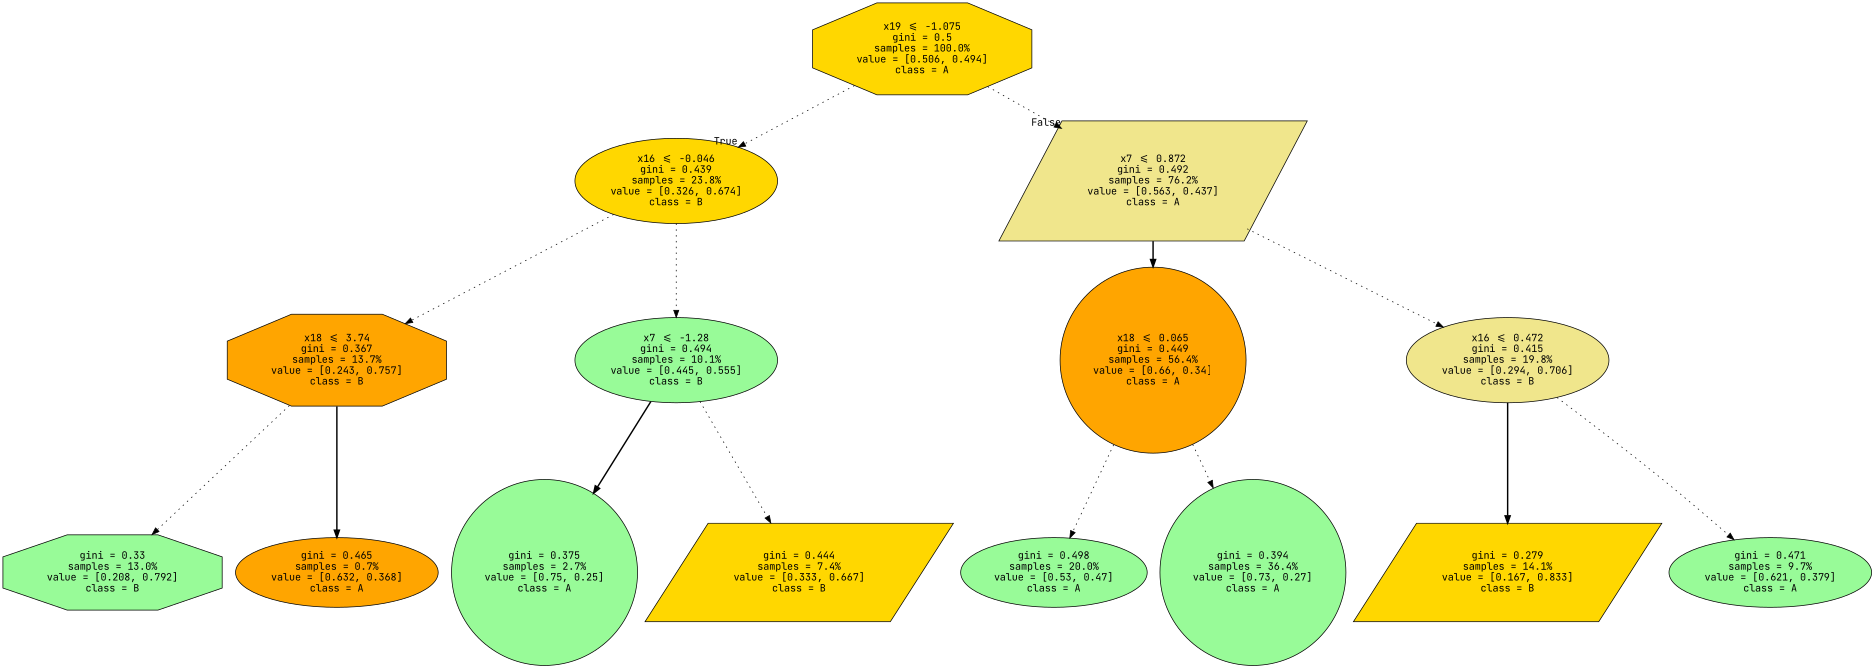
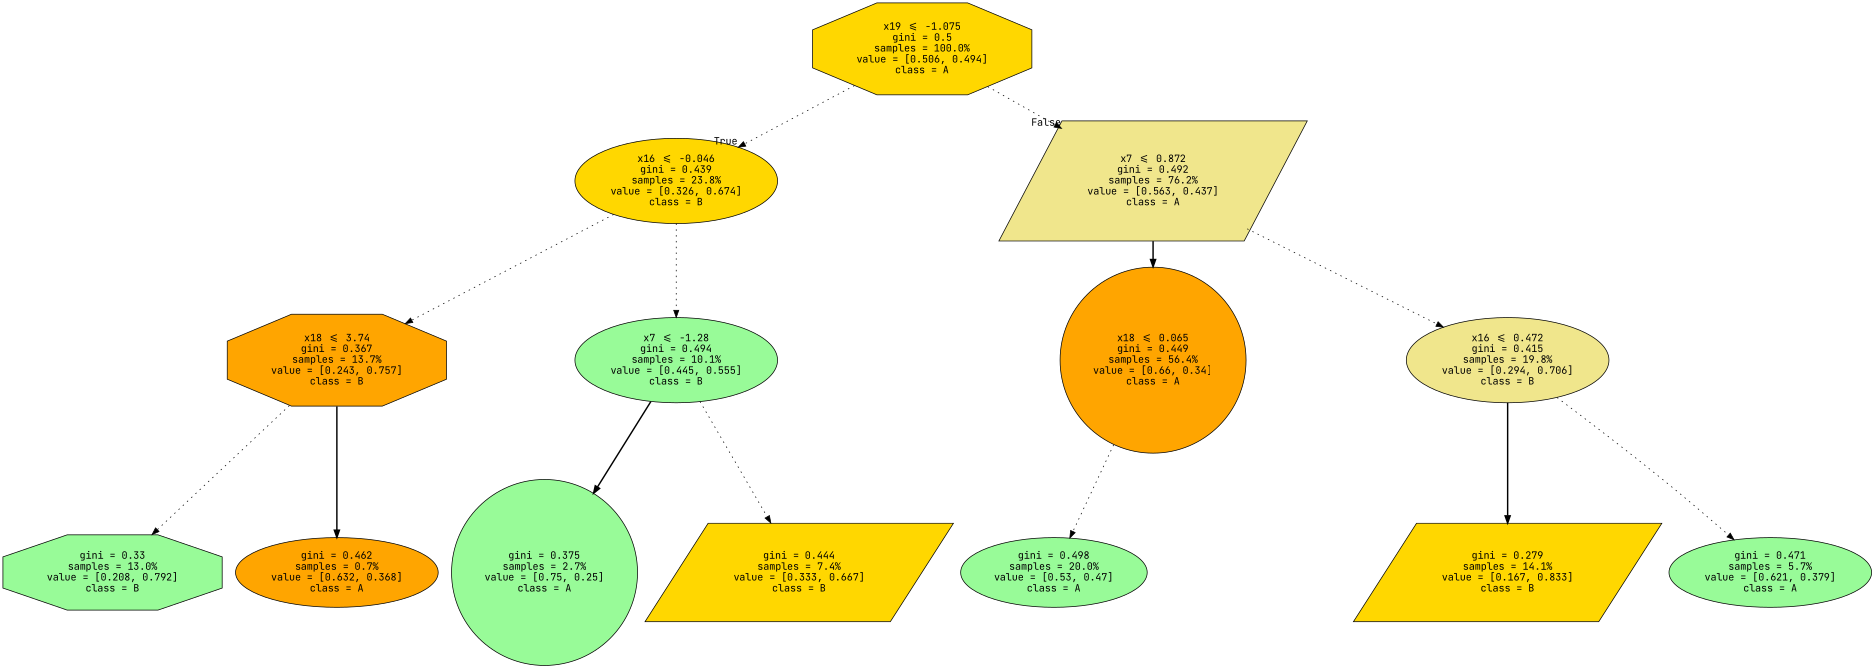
node "gini = 0.465 samples = 0.7% value = [0.632, 0.368] class = A": label "gini = 0.465 samples = 0.7% value = [0.632, 0.368] class = A" -> "gini = 0.462 samples = 0.7% value = [0.632, 0.368] class = A"
node "gini = 0.394 samples = 36.4% value = [0.73, 0.27] class = A": removed
node "gini = 0.471 samples = 9.7% value = [0.621, 0.379] class = A": label "gini = 0.471 samples = 9.7% value = [0.621, 0.379] class = A" -> "gini = 0.471 samples = 5.7% value = [0.621, 0.379] class = A"
